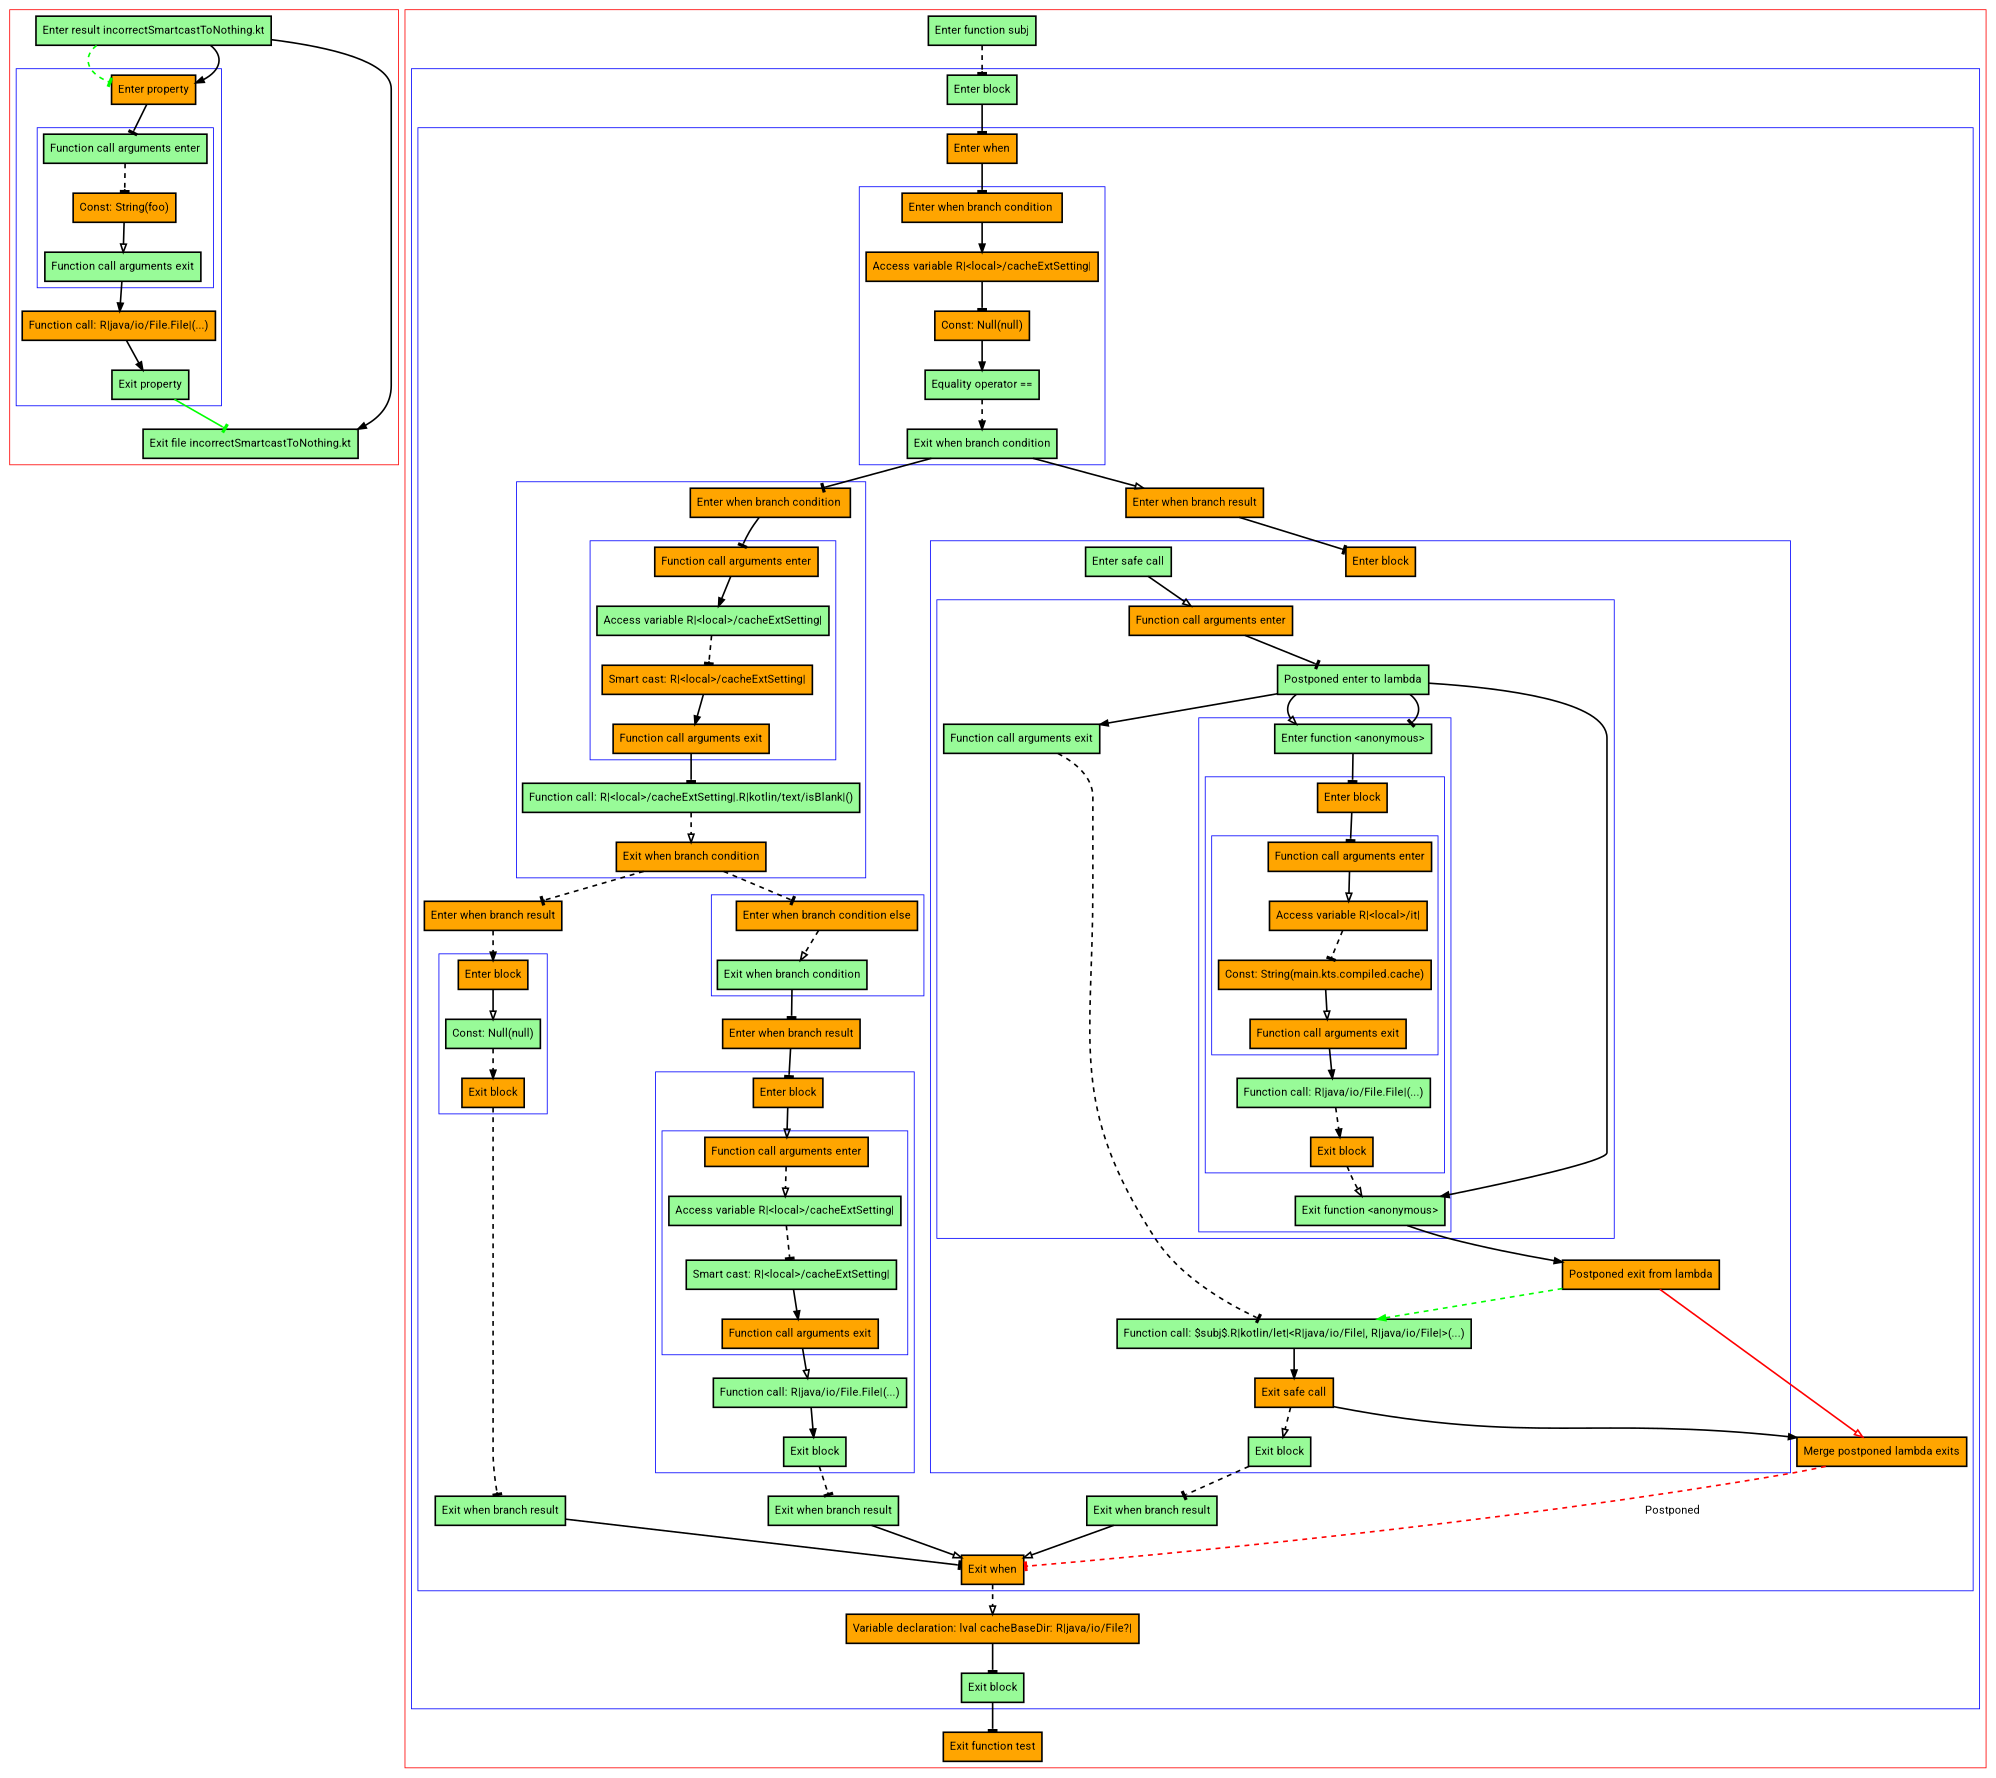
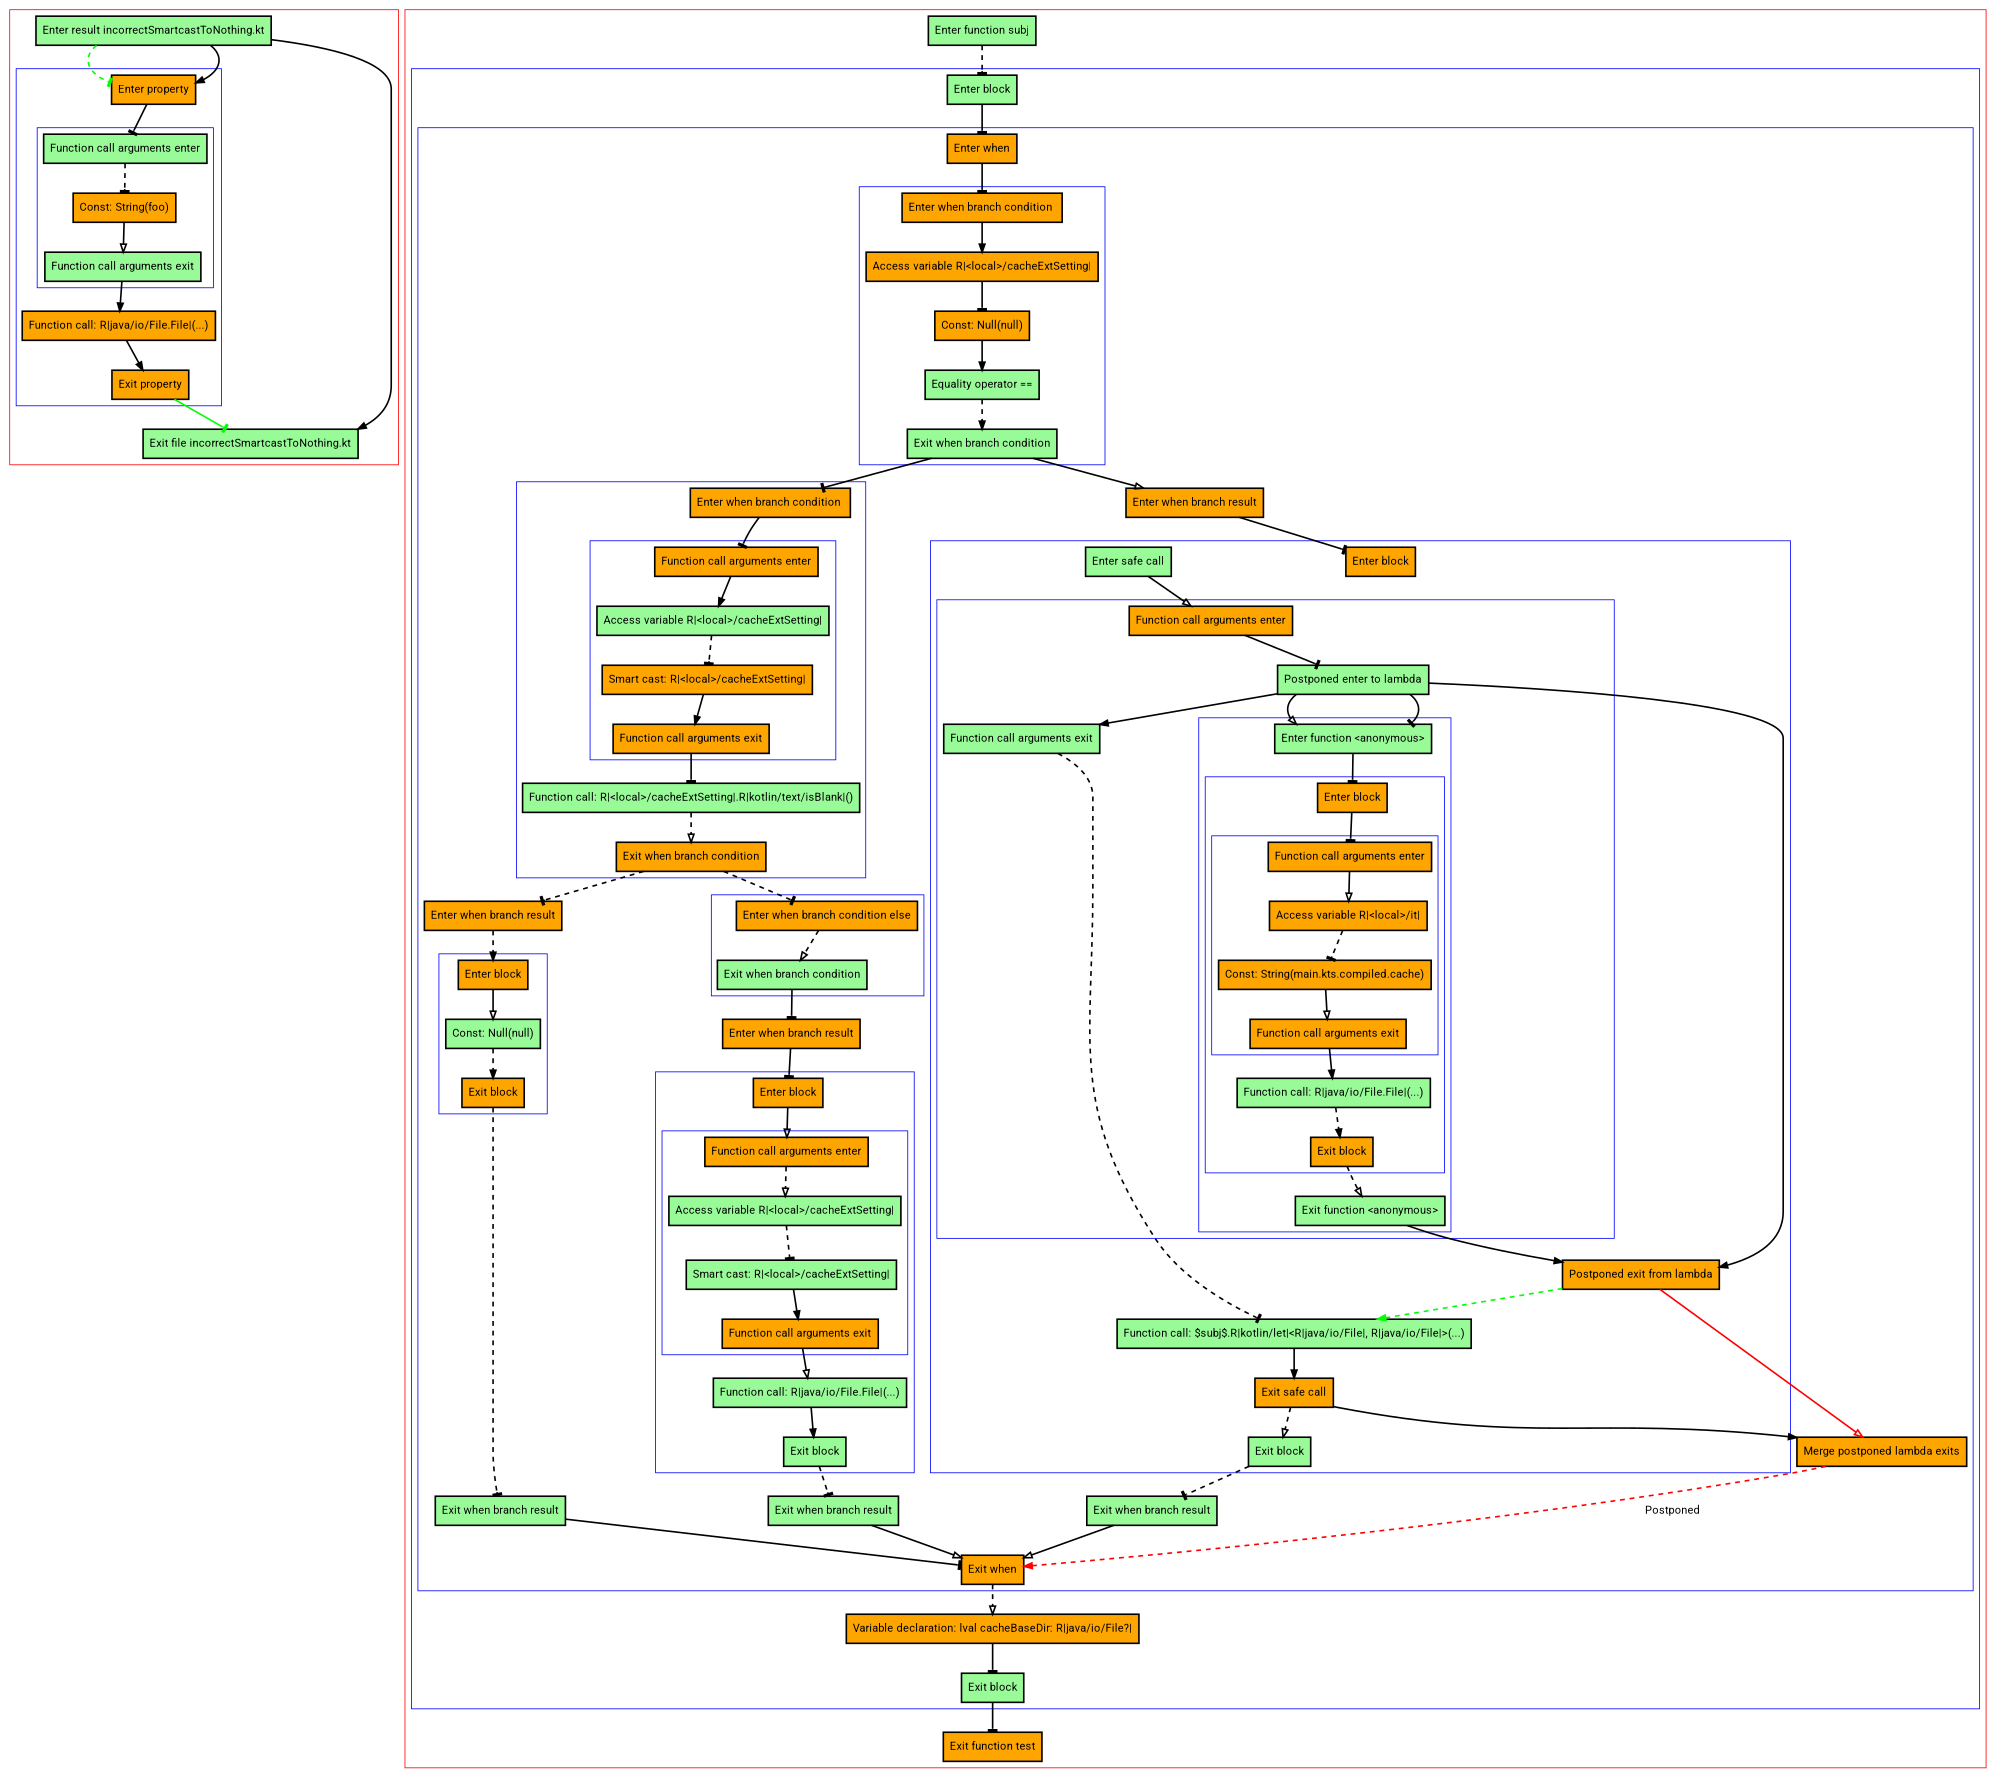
node "Exit property": fillcolor palegreen -> orange
edge "Postponed enter to lambda" -> "Exit function <anonymous>": now "Postponed enter to lambda" -> "Postponed exit from lambda"
edge "Merge postponed lambda exits" -> "Exit when": arrowhead tee -> normal
